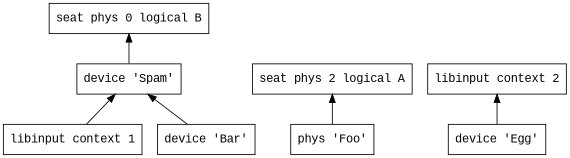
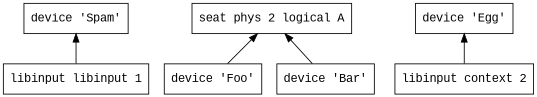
node "seat phys 0 logical B": removed
edge "device 'Bar'" -> "device 'Spam'": now "device 'Bar'" -> "seat phys 2 logical A"
edge "device 'Egg'" -> "libinput context 2": reversed
node "libinput context 1": label "libinput context 1" -> "libinput libinput 1"
node "phys 'Foo'": label "phys 'Foo'" -> "device 'Foo'"
